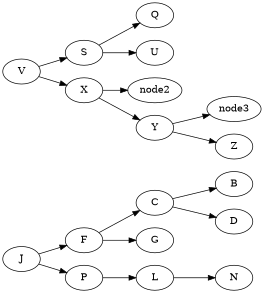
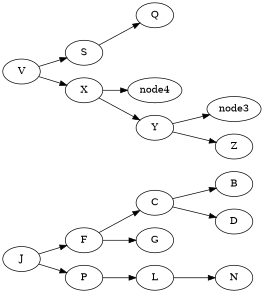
node "U": removed
node "node2": label "node2" -> "node4"
